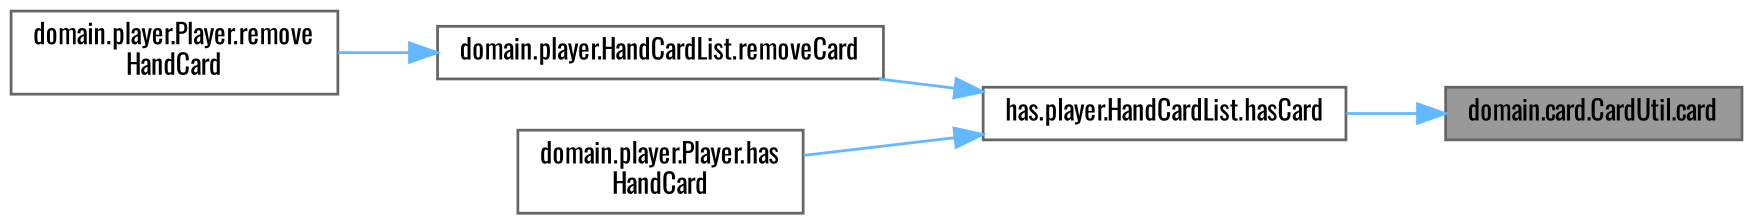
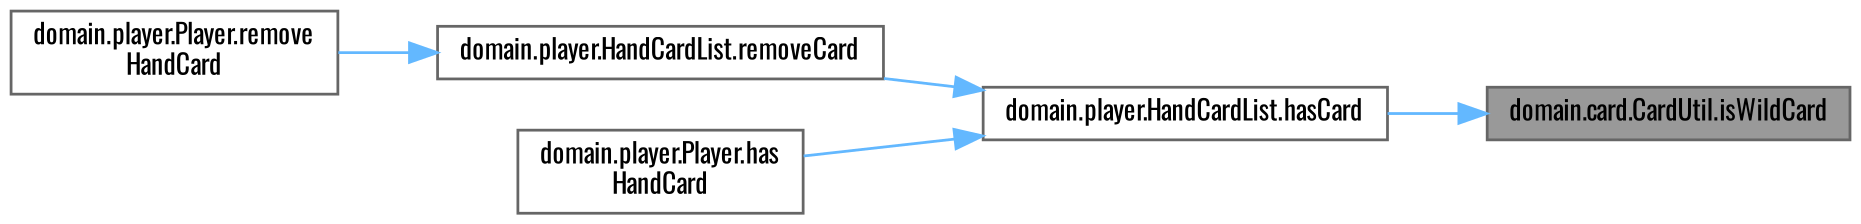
node "has.player.HandCardList.hasCard": label "has.player.HandCardList.hasCard" -> "domain.player.HandCardList.hasCard"
node "domain.card.CardUtil.card": label "domain.card.CardUtil.card" -> "domain.card.CardUtil.isWildCard"
